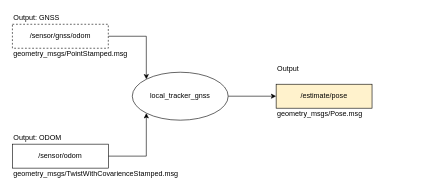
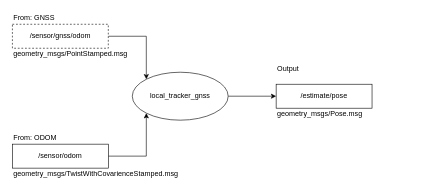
node "Output: GNSS": label "Output: GNSS" -> "From: GNSS"
node "/estimate/pose": fillcolor #fff2cc -> #ffffff
node "Output: ODOM": label "Output: ODOM" -> "From: ODOM"
